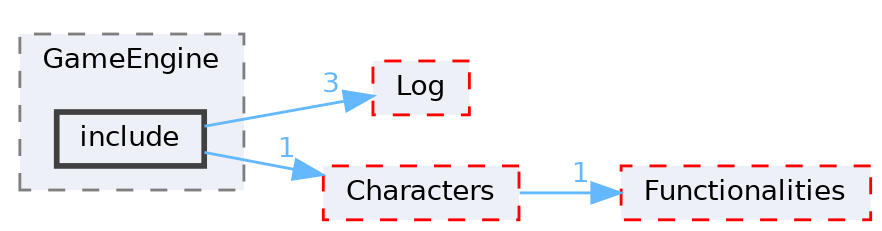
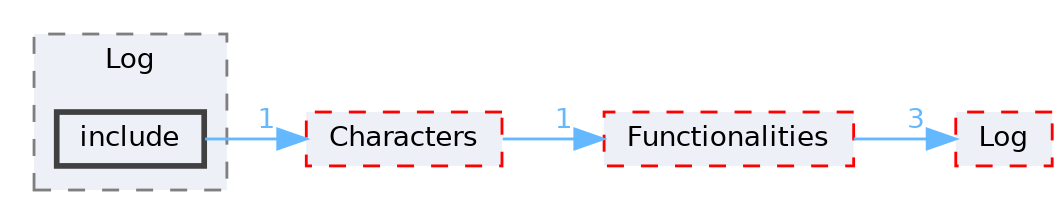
cluster "GameEngine": label "GameEngine" -> "Log"
edge "include" -> "Log": now "Functionalities" -> "Log"
